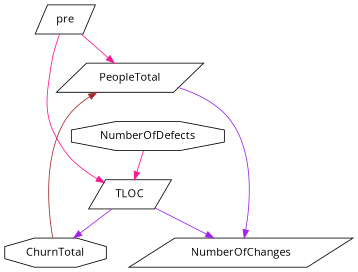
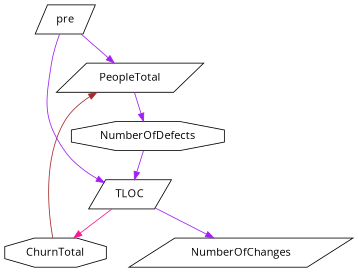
edge "pre" -> "PeopleTotal": color deeppink -> purple
edge "pre" -> "TLOC": color deeppink -> purple
edge "PeopleTotal" -> "NumberOfChanges": now "PeopleTotal" -> "NumberOfDefects"
edge "NumberOfDefects" -> "TLOC": color deeppink -> purple
edge "TLOC" -> "ChurnTotal": color purple -> deeppink
